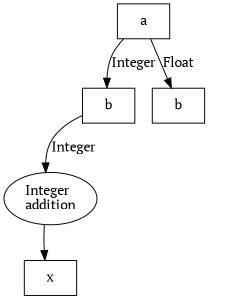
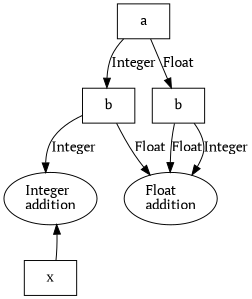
node "Float addition": added
edge "Integer addition" -> "x": reversed
